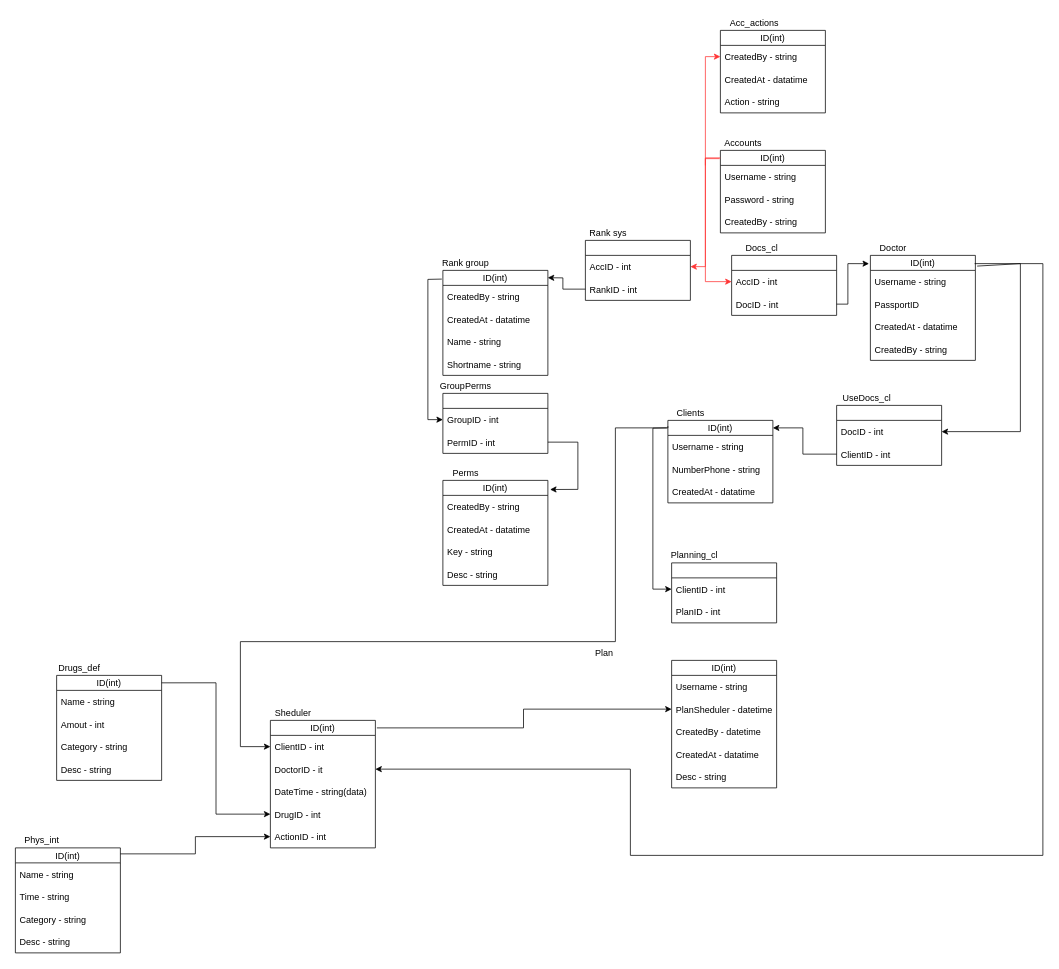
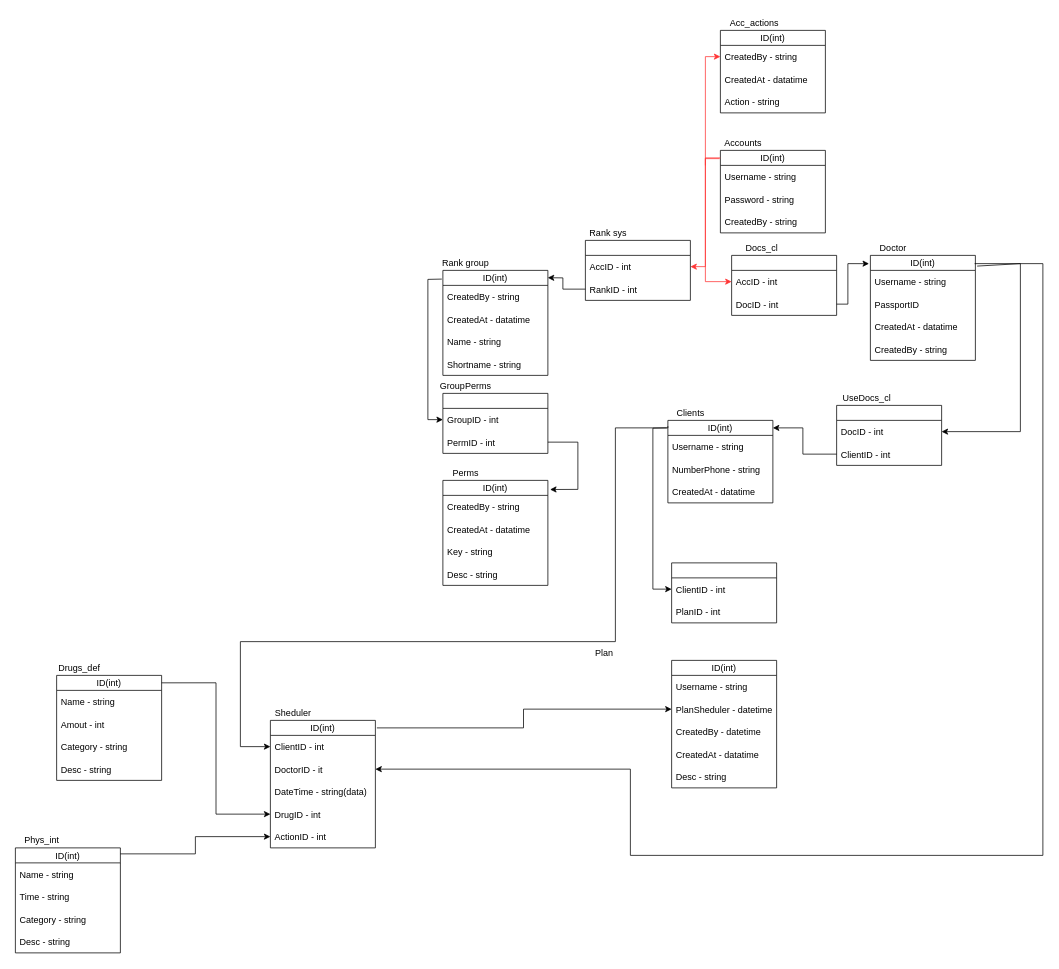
node "Planning_cl": removed
